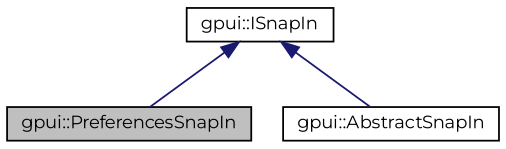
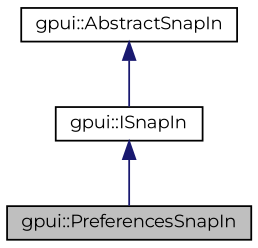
edge "gpui::AbstractSnapIn" -> "gpui::ISnapIn": reversed
